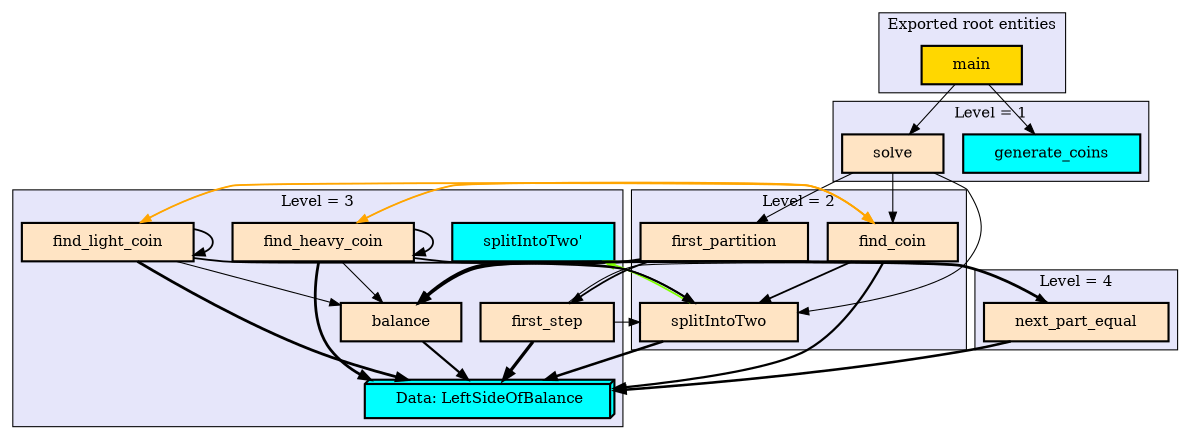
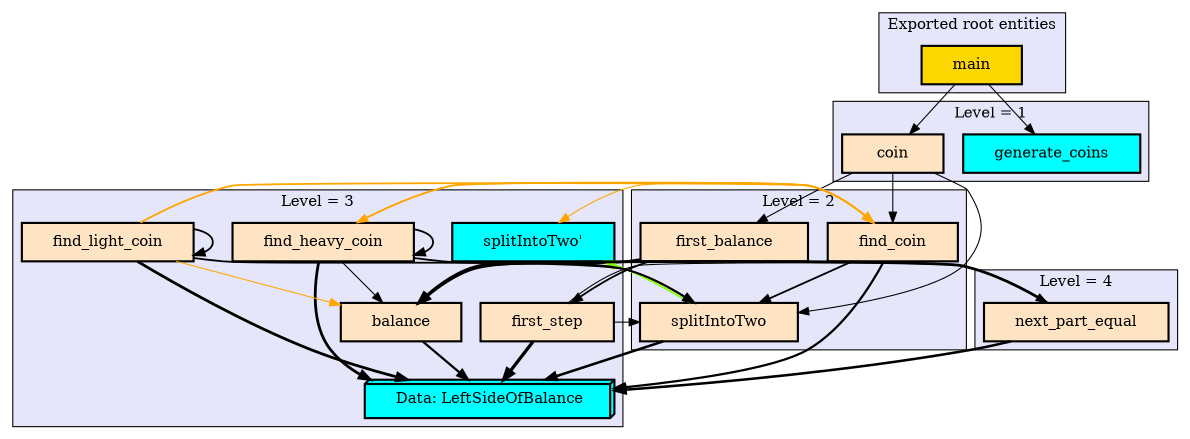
node "solve": label "solve" -> "coin"
edge "find_coin" -> "find_light_coin": now "find_coin" -> "splitIntoTwo'"
node "first_partition": label "first_partition" -> "first_balance"
edge "find_light_coin" -> "balance": color black -> orange
